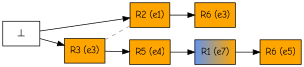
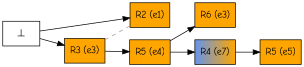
edge "R2 (e1)" -> "R6 (e3)": now "R5 (e4)" -> "R6 (e3)"
node "R1 (e7)": label "R1 (e7)" -> "R4 (e7)"
node "R6 (e5)": label "R6 (e5)" -> "R5 (e5)"
